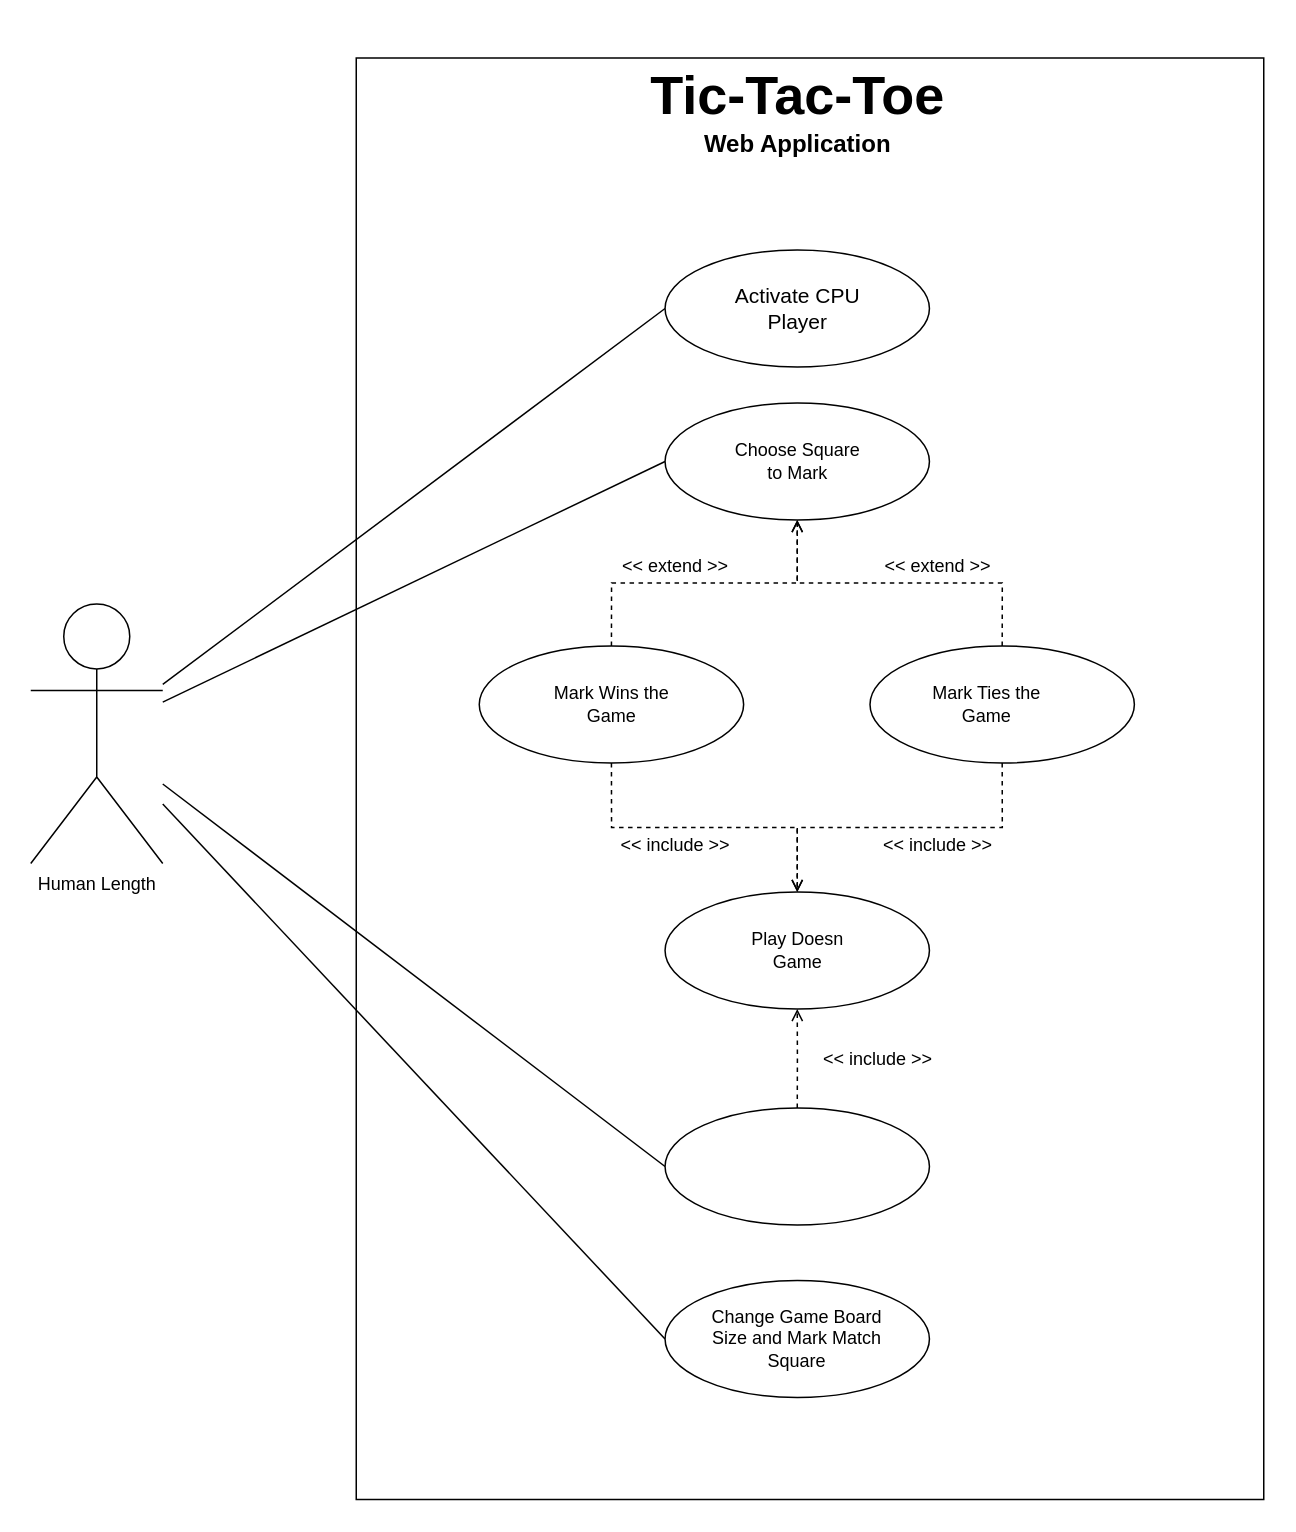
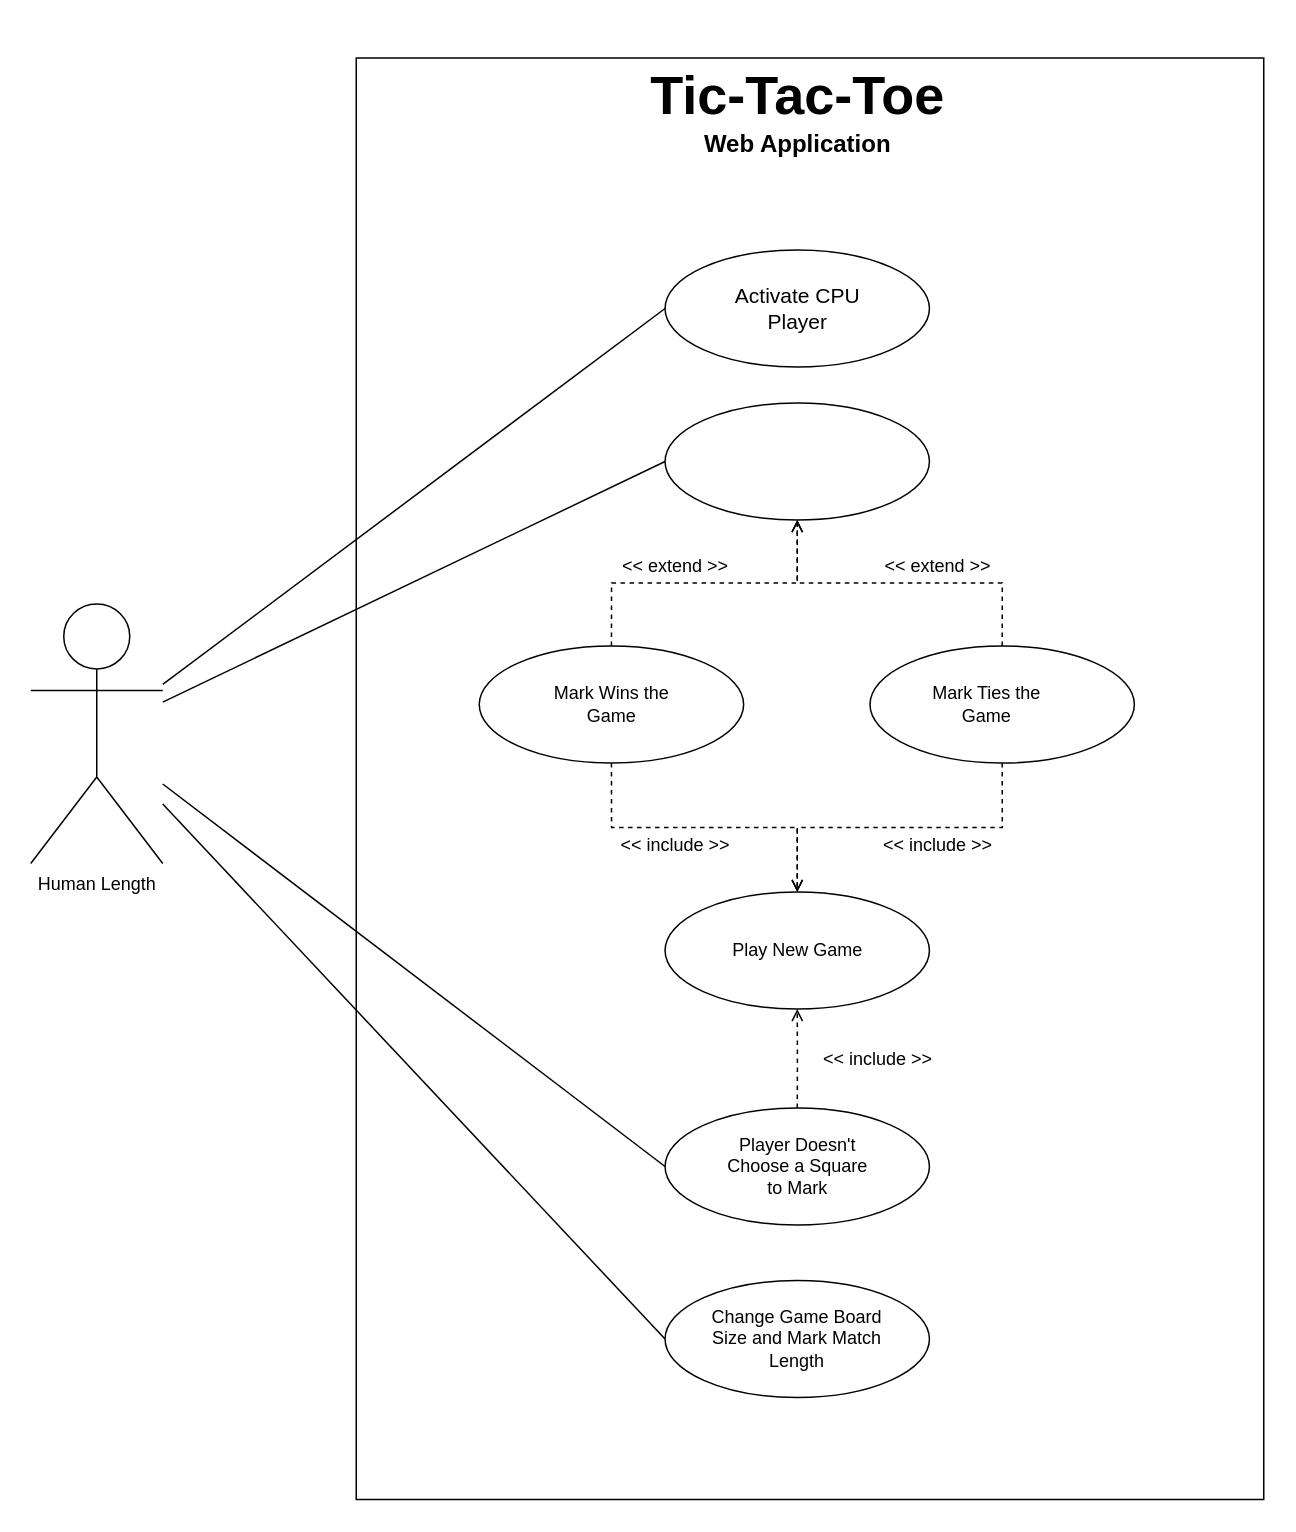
node "Choose Square to Mark": removed
node "Play Doesn Game": label "Play Doesn Game" -> "Play New Game"
node "Player Doesn't Choose a Square to Mark": added
node "Change Game Board Size and Mark Match Square": label "Change Game Board Size and Mark Match Square" -> "Change Game Board Size and Mark Match Length"
